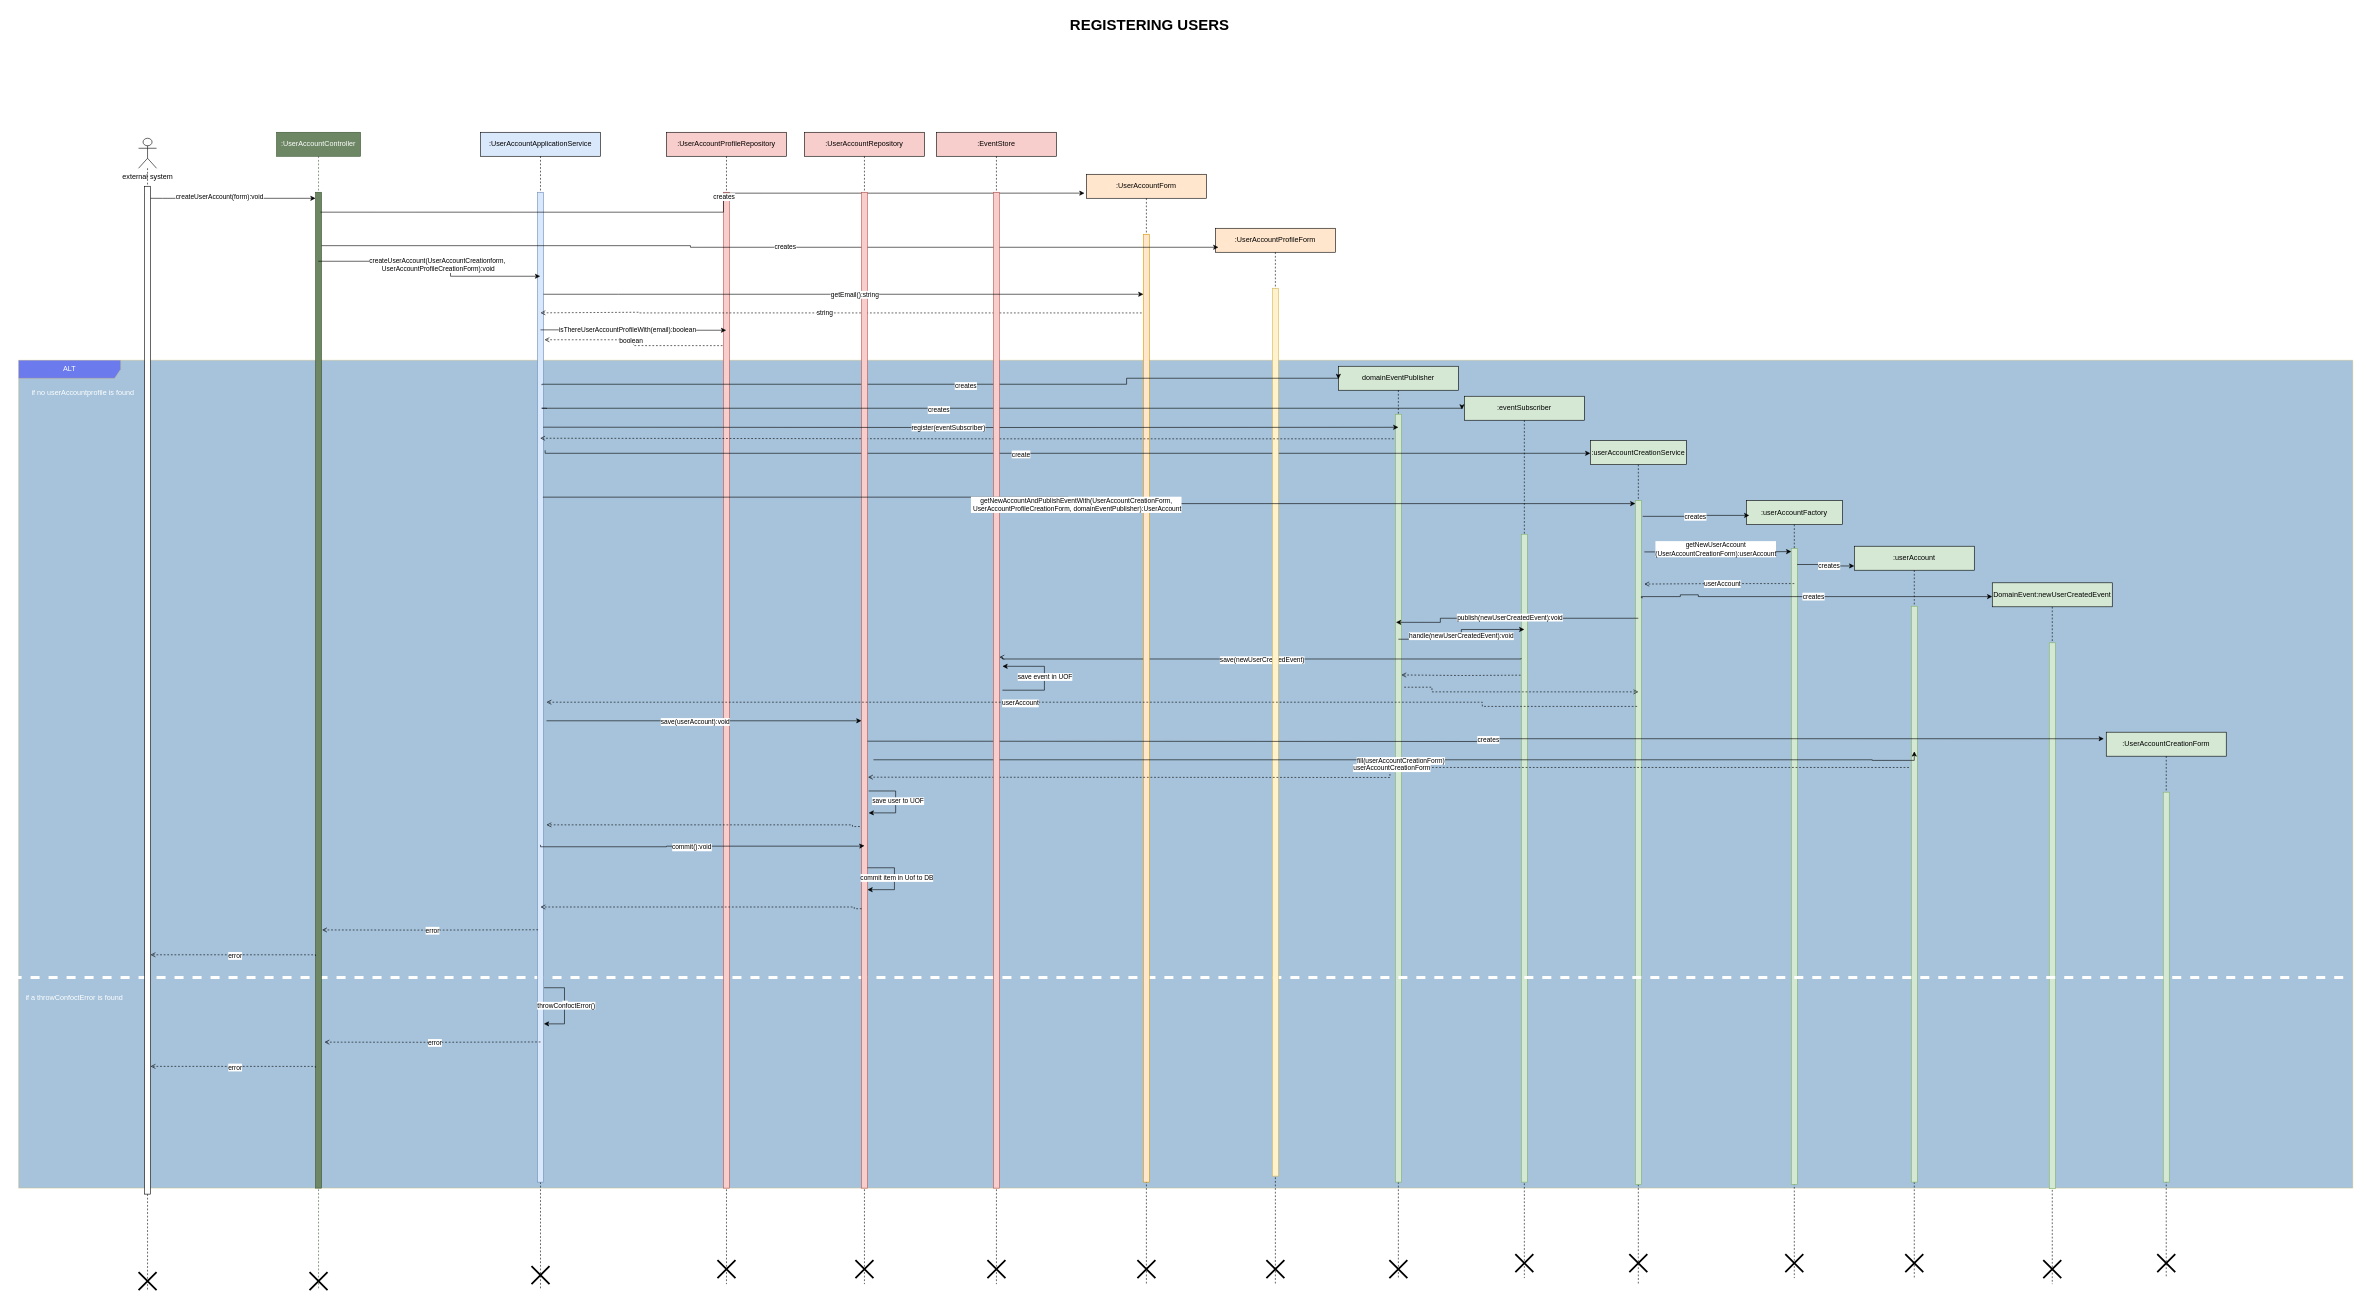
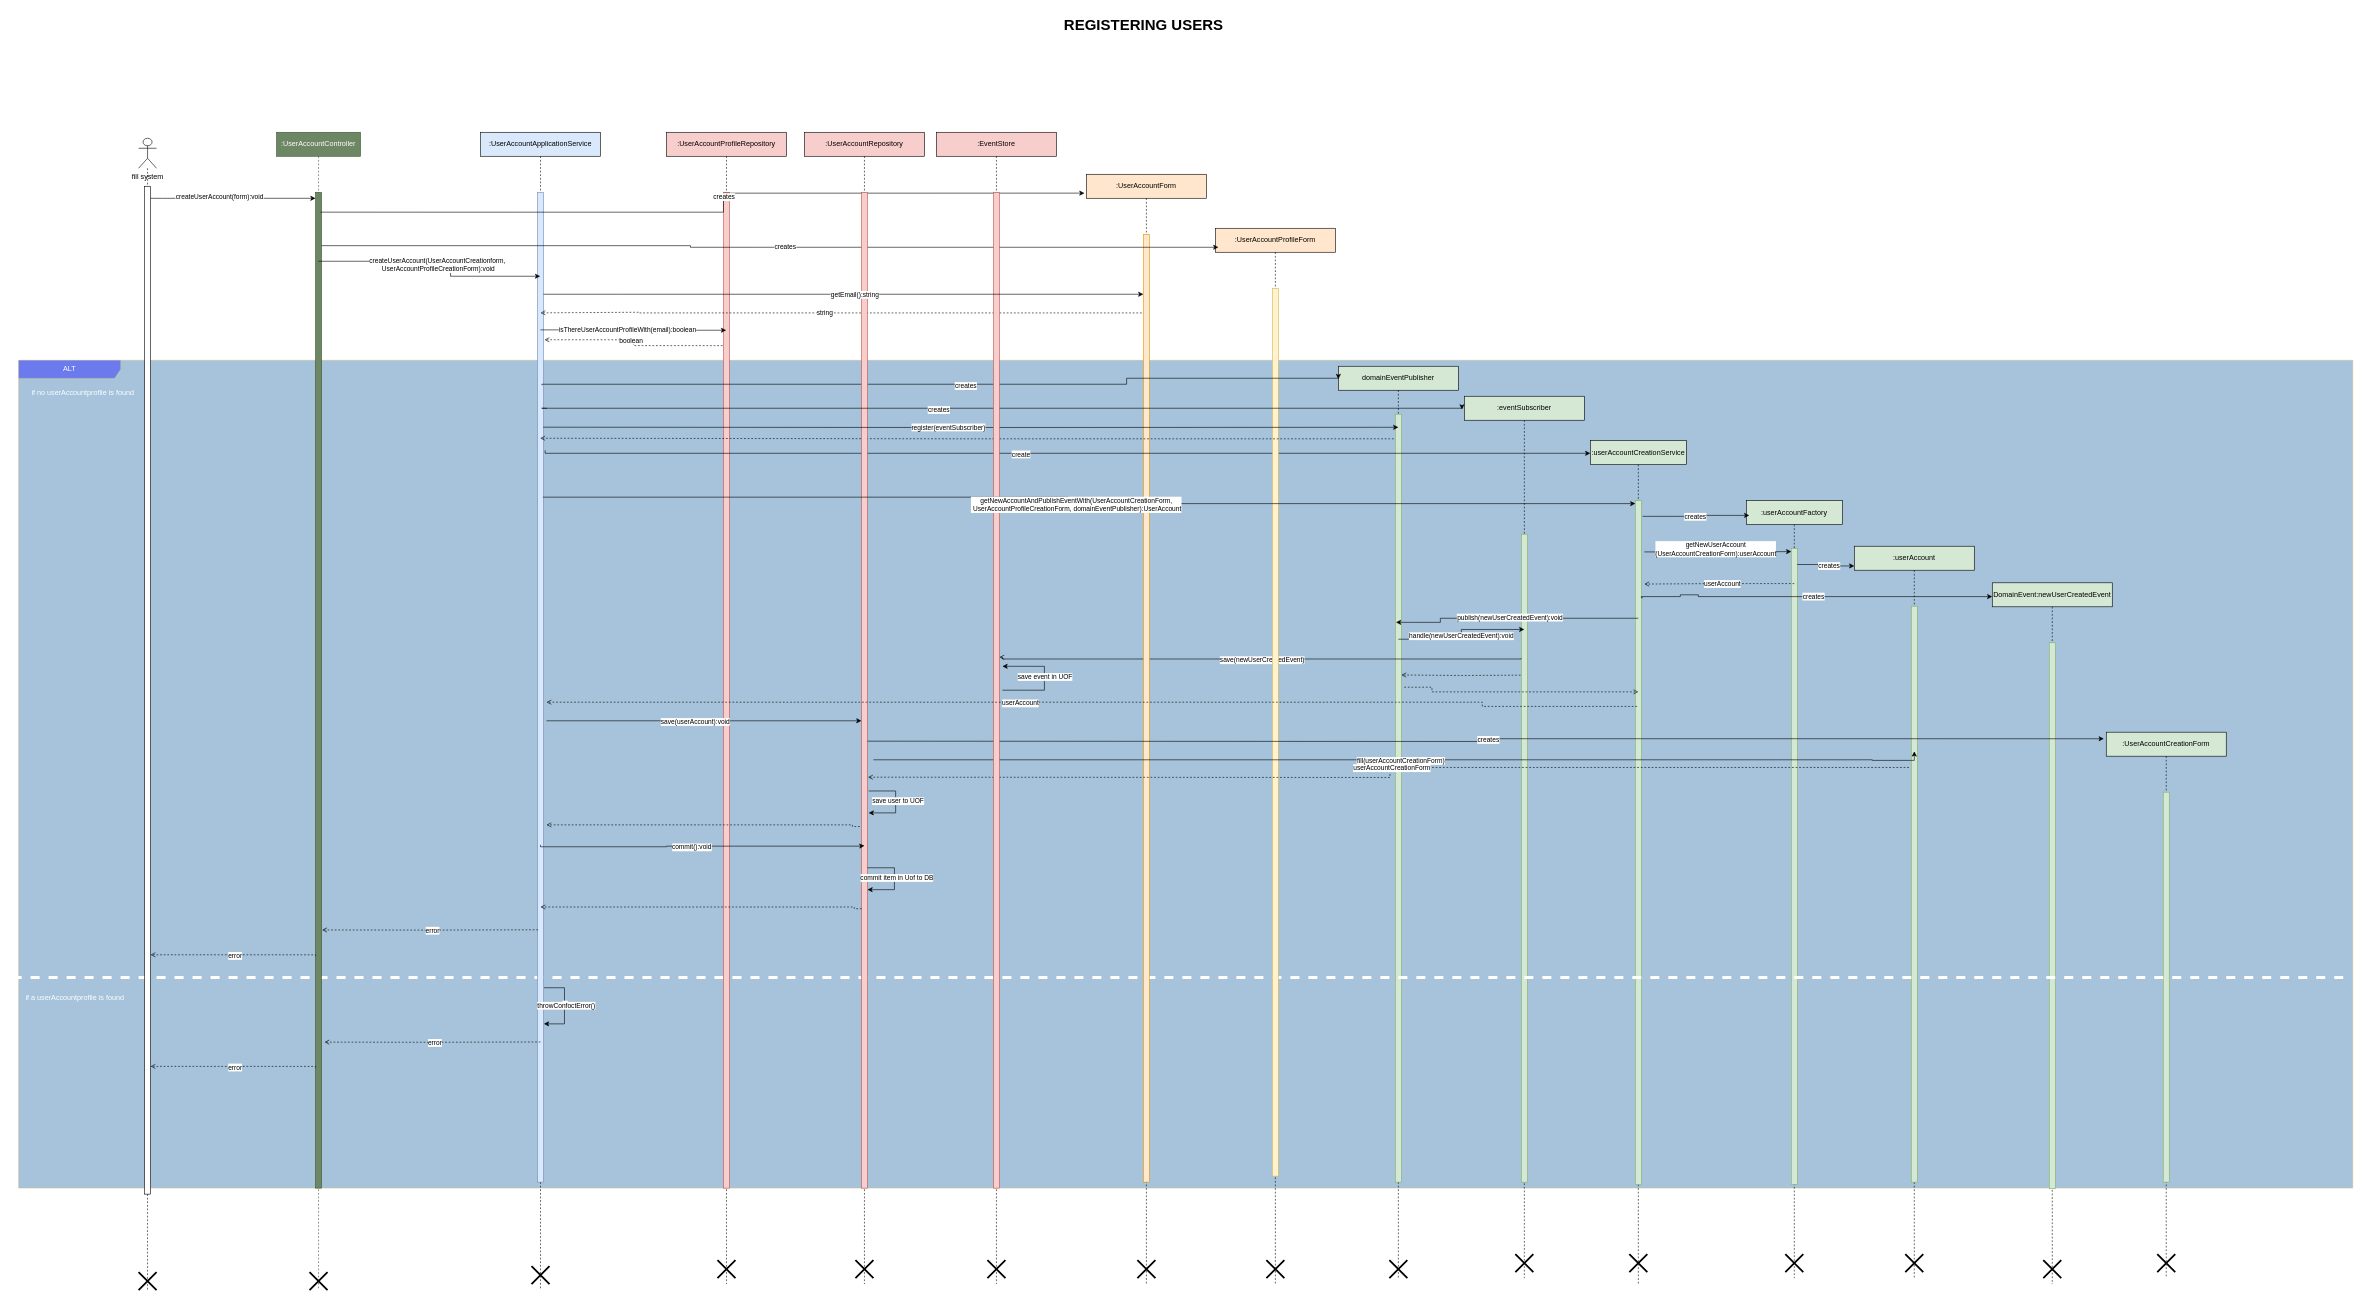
node "REGISTERING USERS": moved (1149, 24) -> (1143, 24)
node "external system": label "external system" -> "fill system"
node "if a throwConfoctError is found": label "if a throwConfoctError is found" -> "if a userAccountprofile is found"
